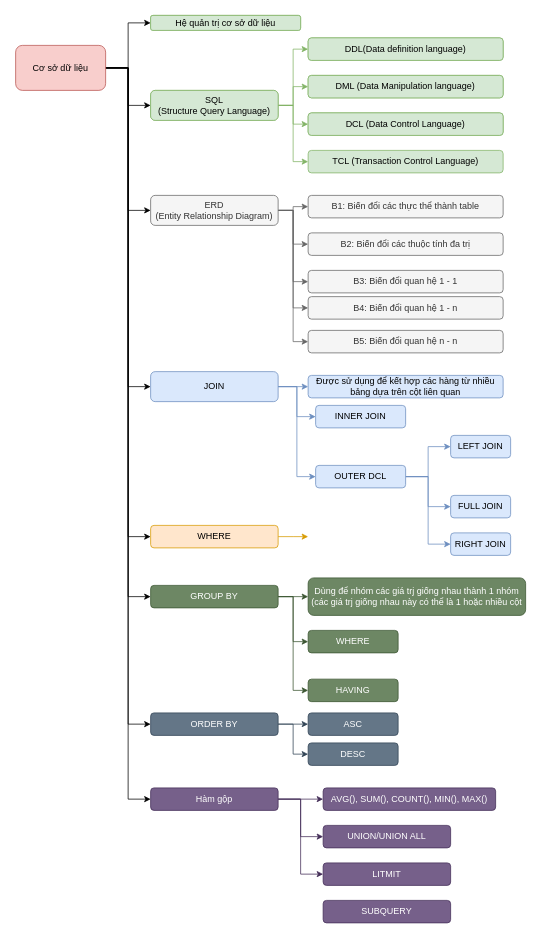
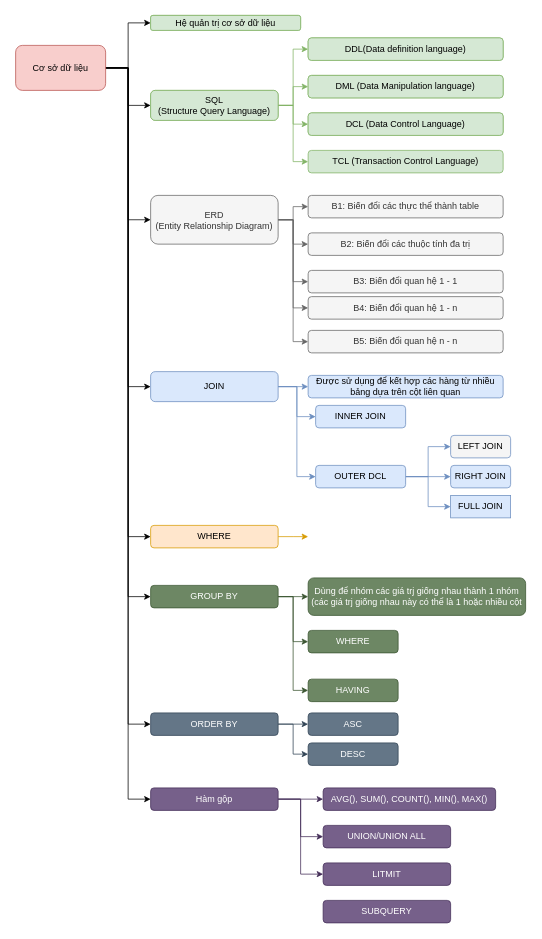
node "ERD (Entity Relationship Diagram)": size 128x30 -> 128x49
node "LEFT JOIN": fillcolor #dae8fc -> #f5f5f5
node "FULL JOIN": shape rounded rectangle -> rectangle
node "RIGHT JOIN": moved (480, 544) -> (480, 477)
